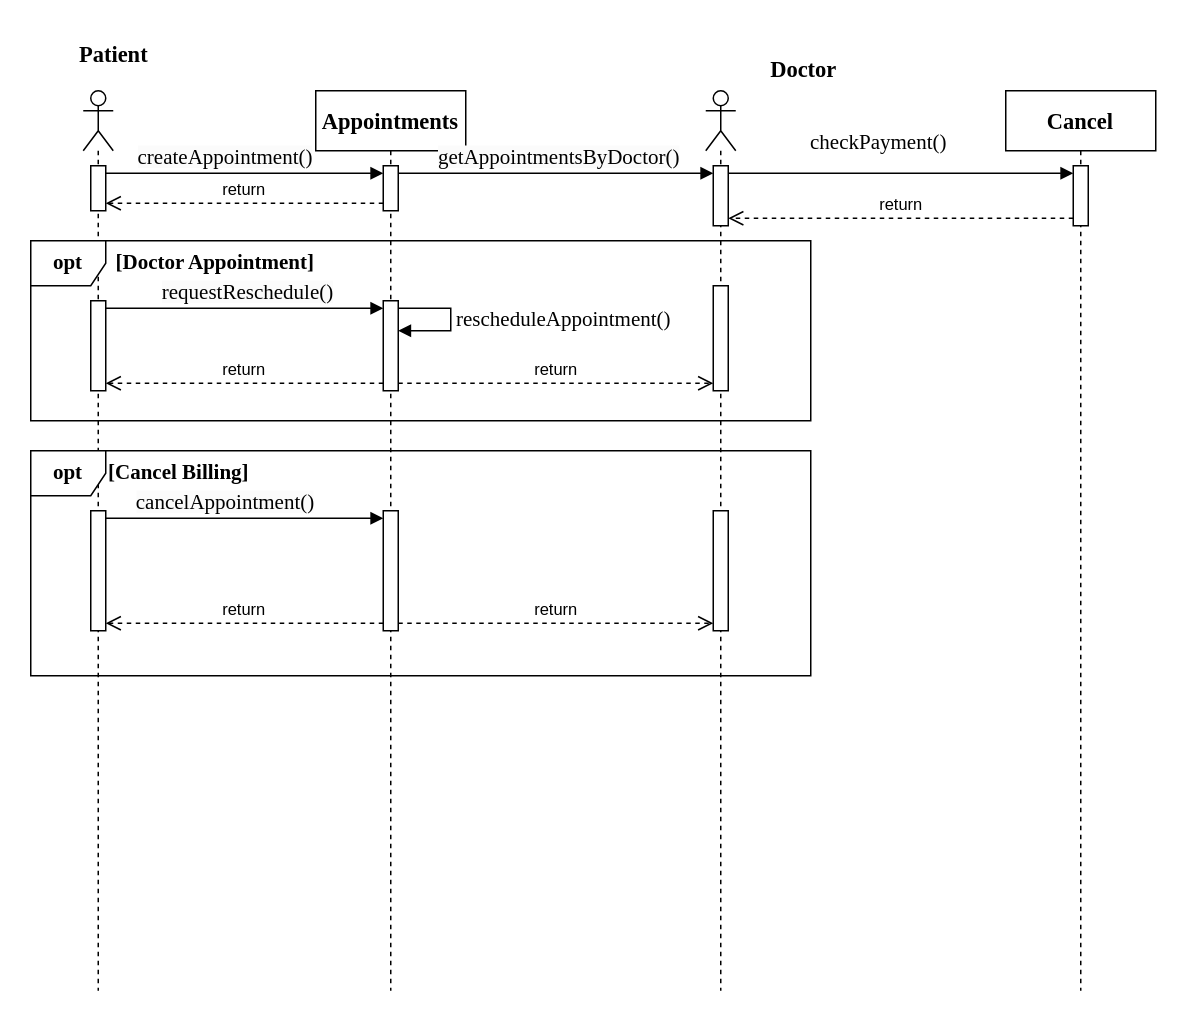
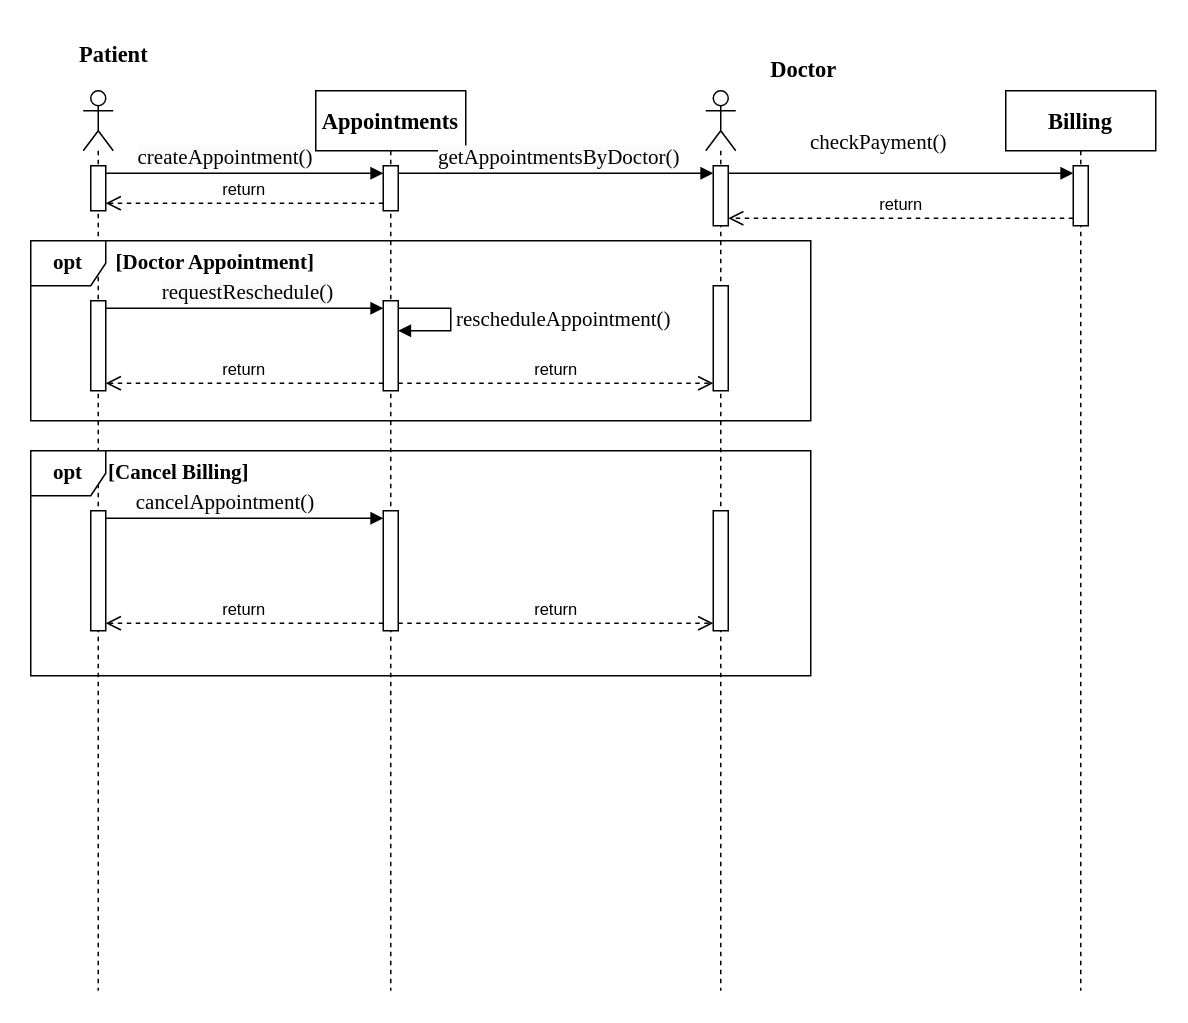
node "Cancel": label "Cancel" -> "Billing"
